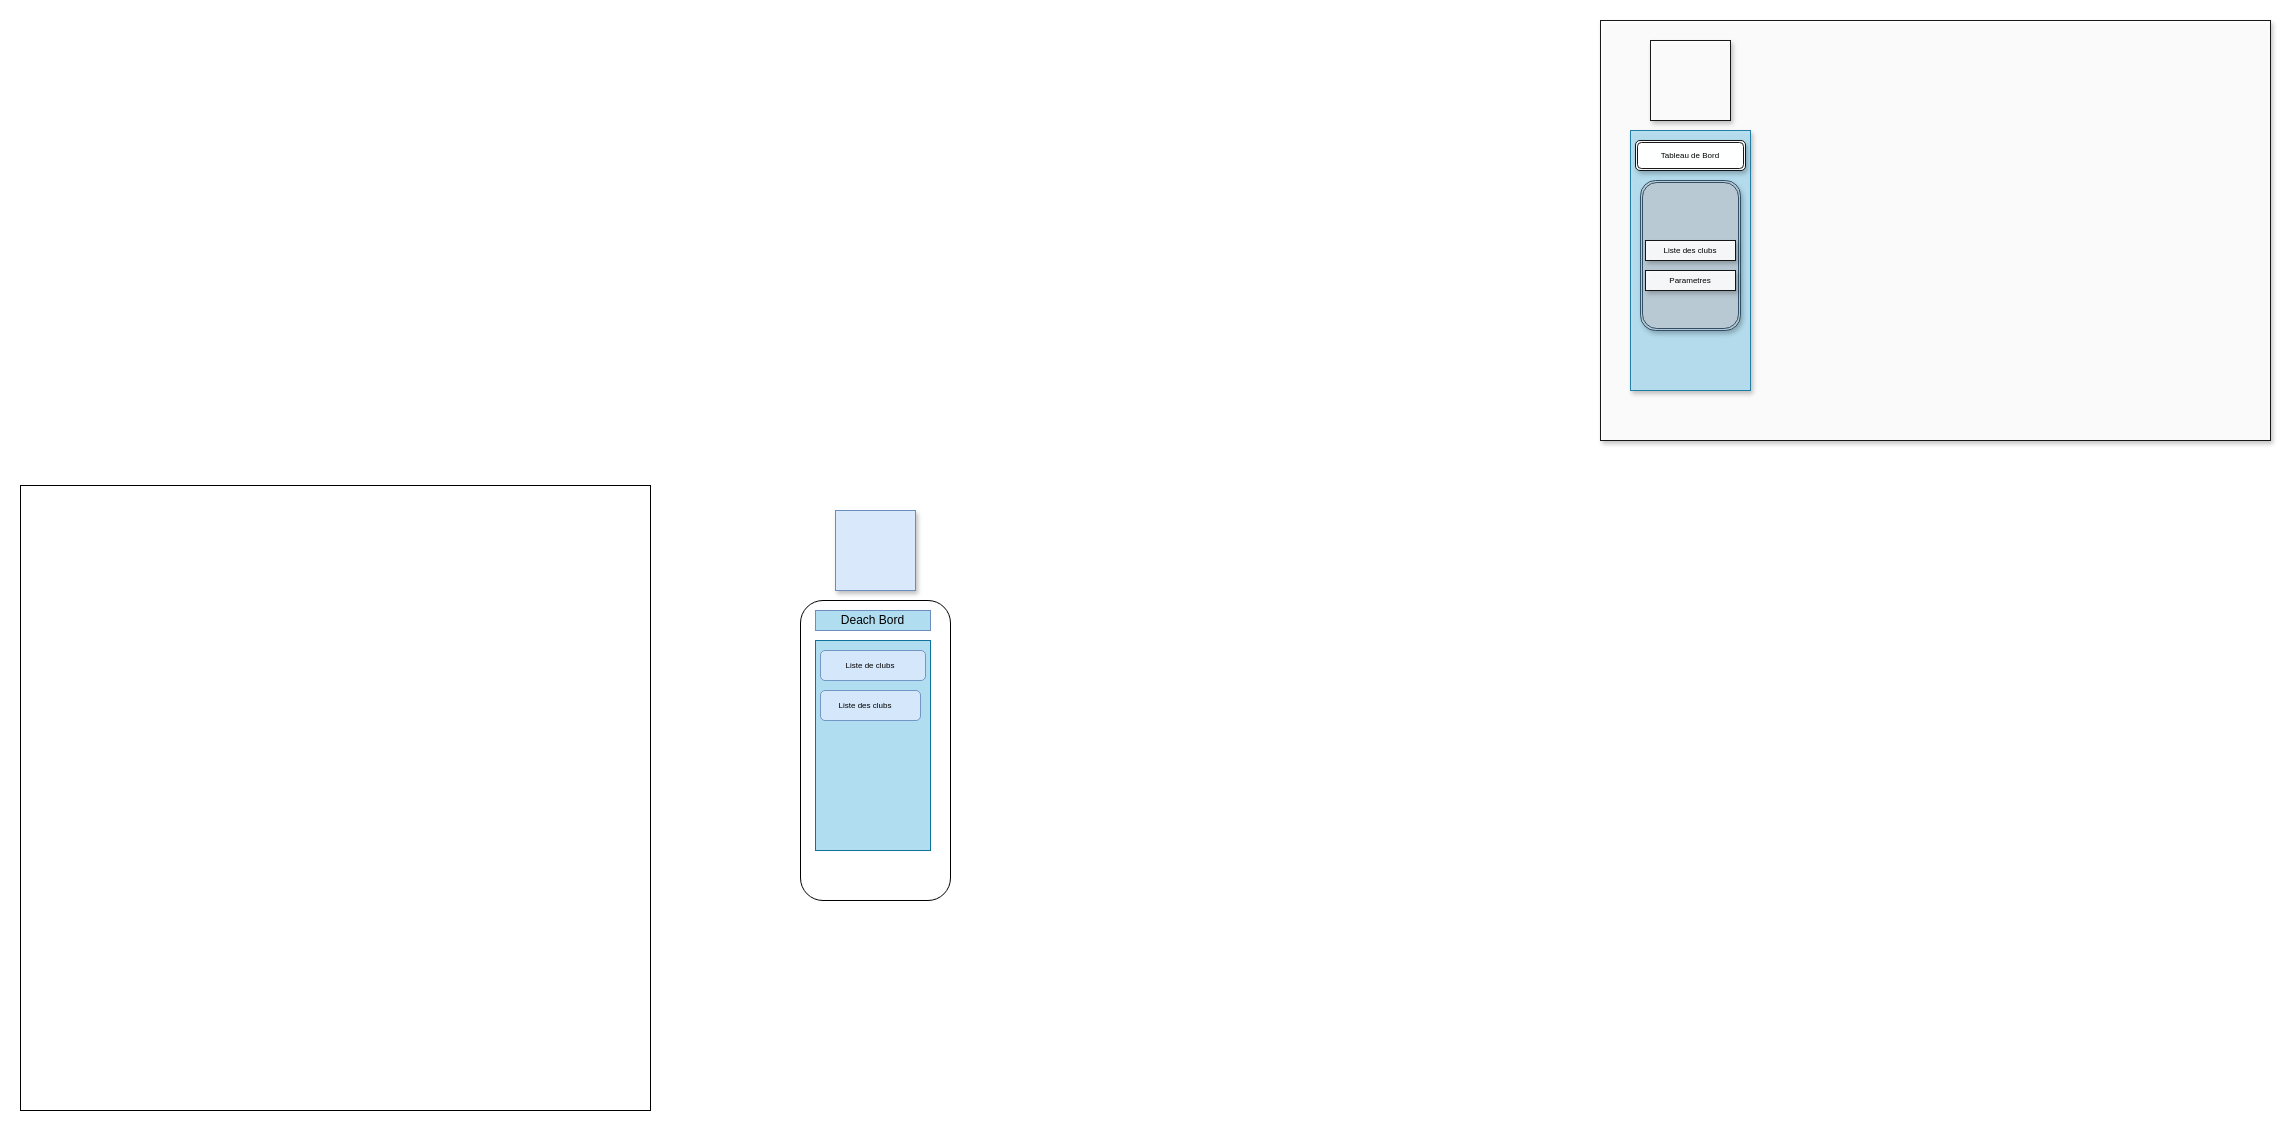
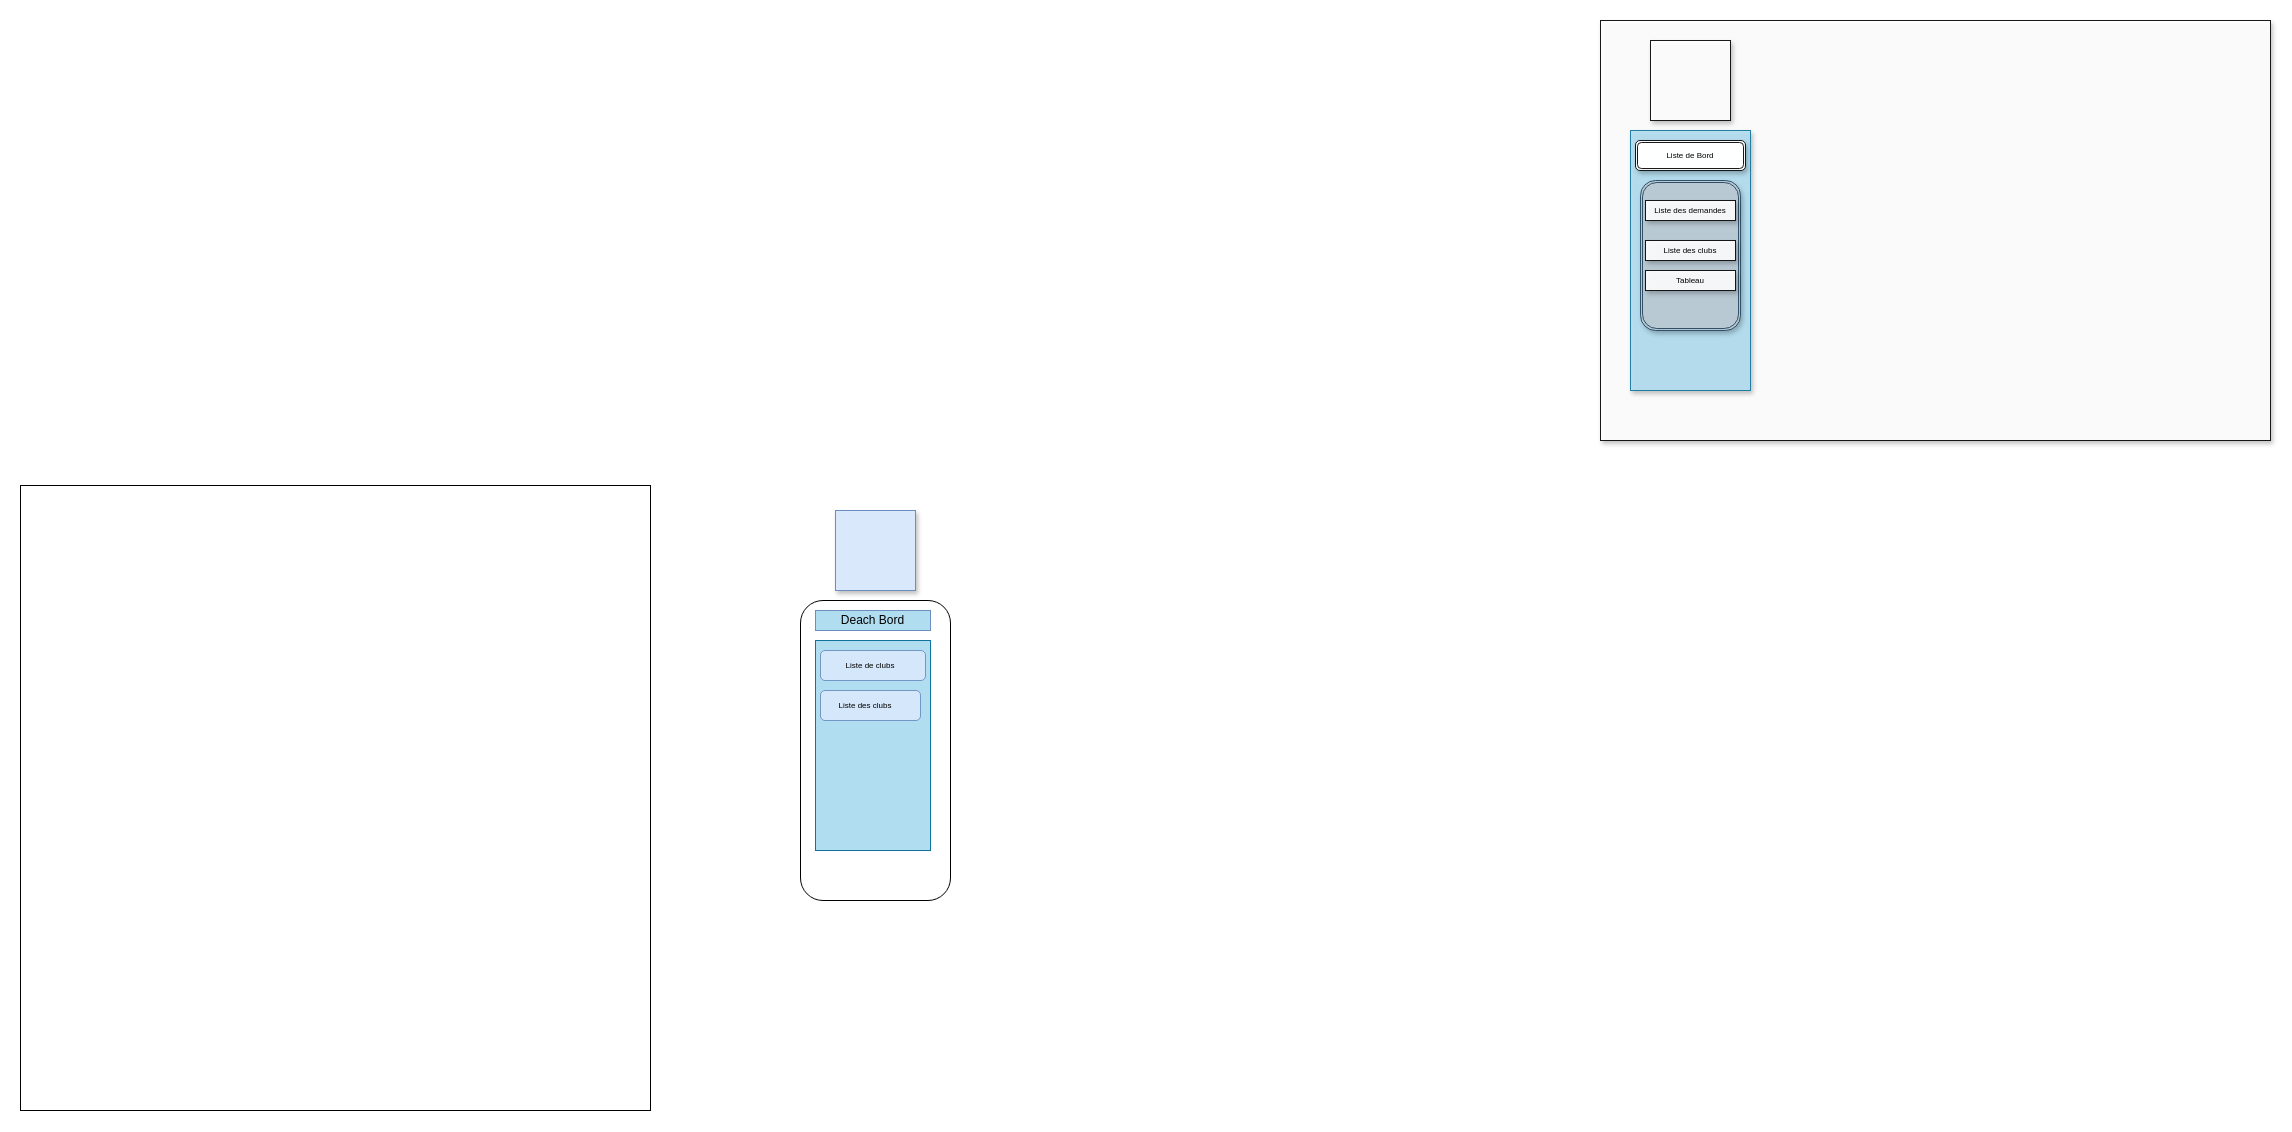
node "Tableau de Bord": label "Tableau de Bord" -> "Liste de Bord"
node "Liste des demandes": added
node "Parametres": label "Parametres" -> "Tableau"
